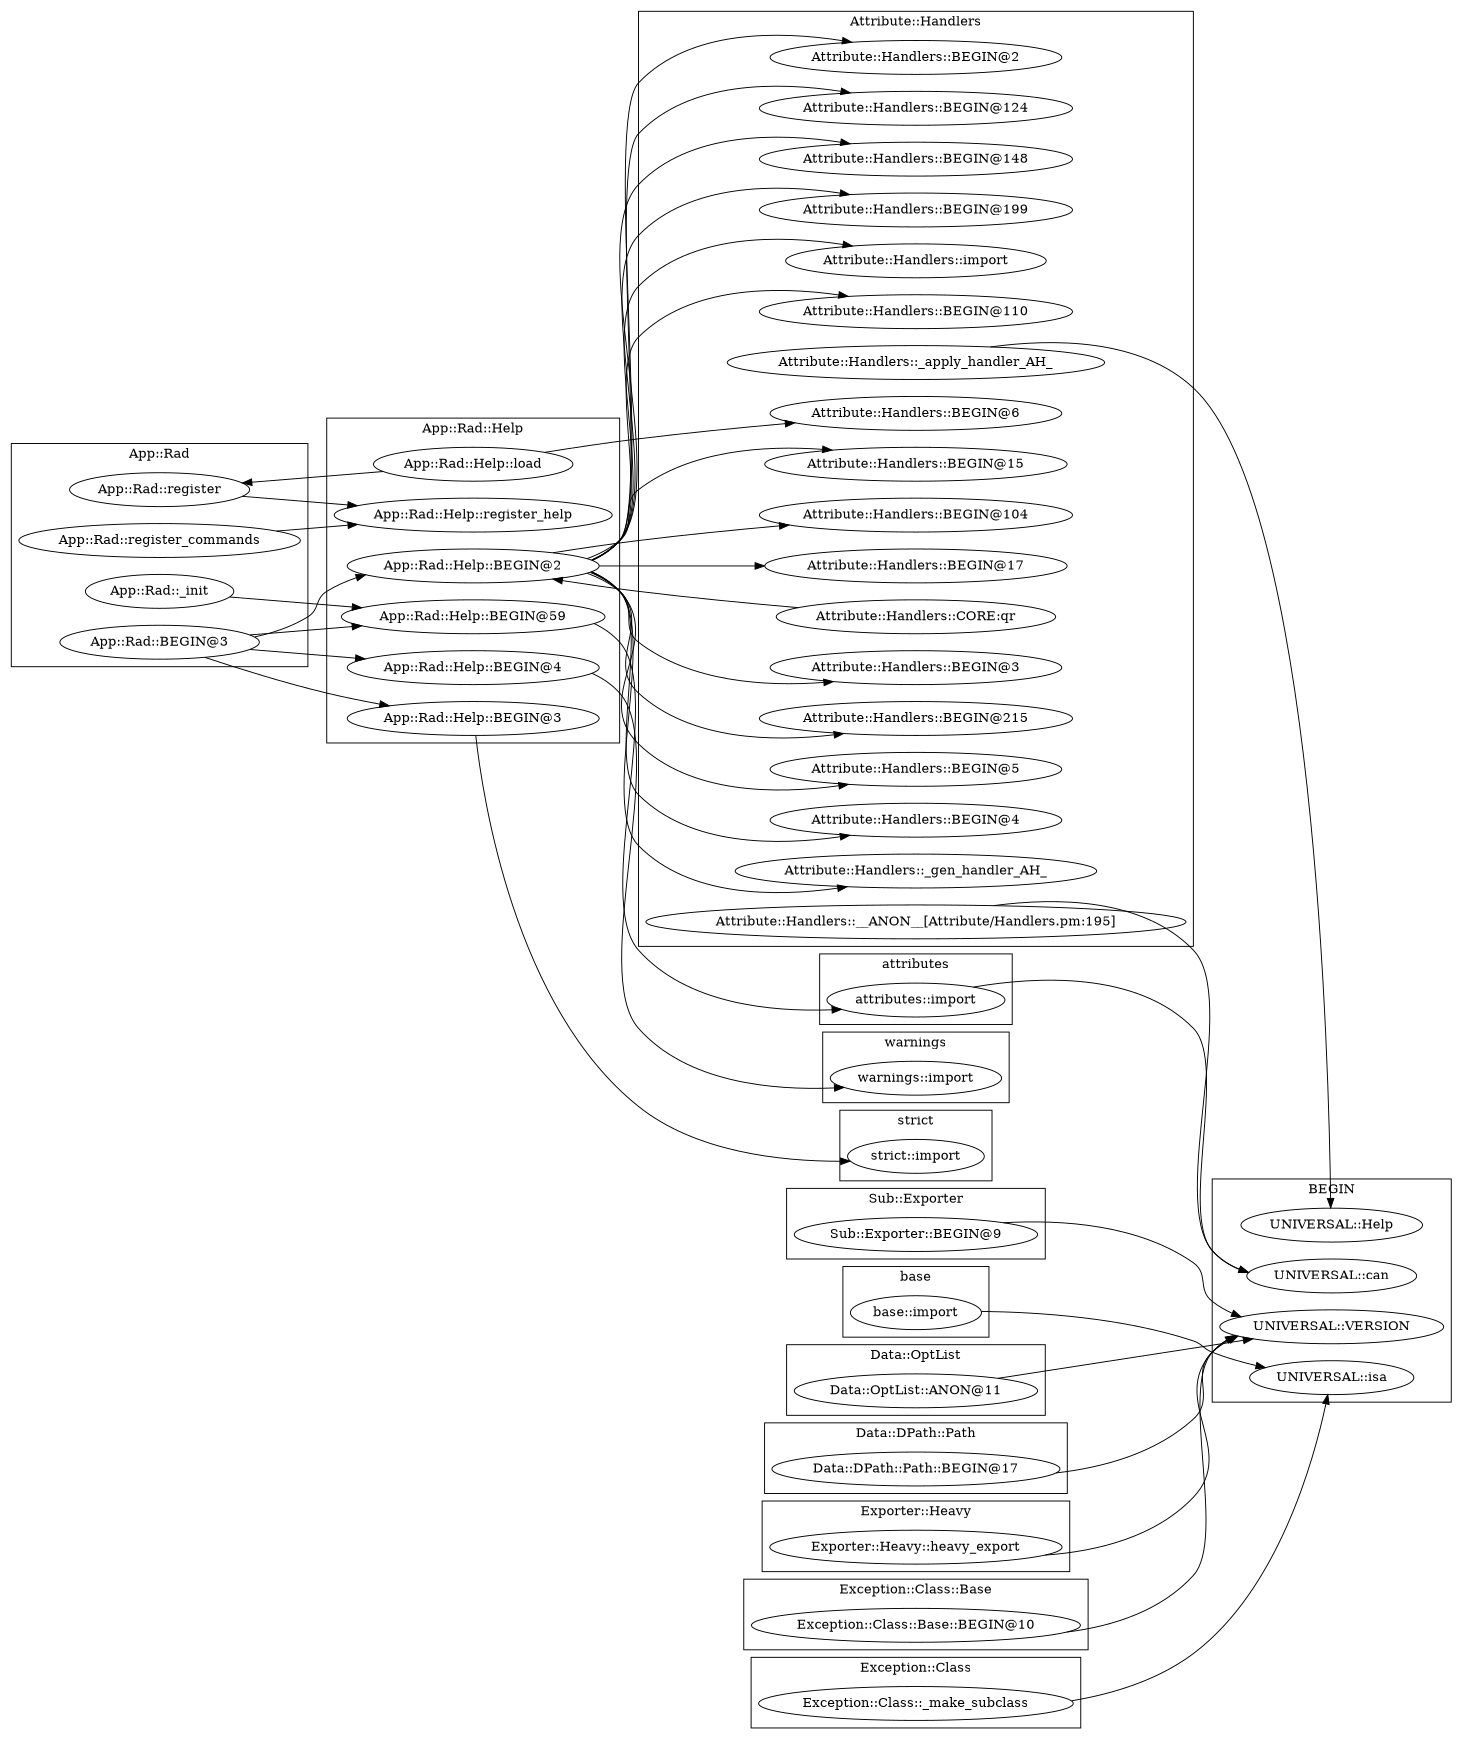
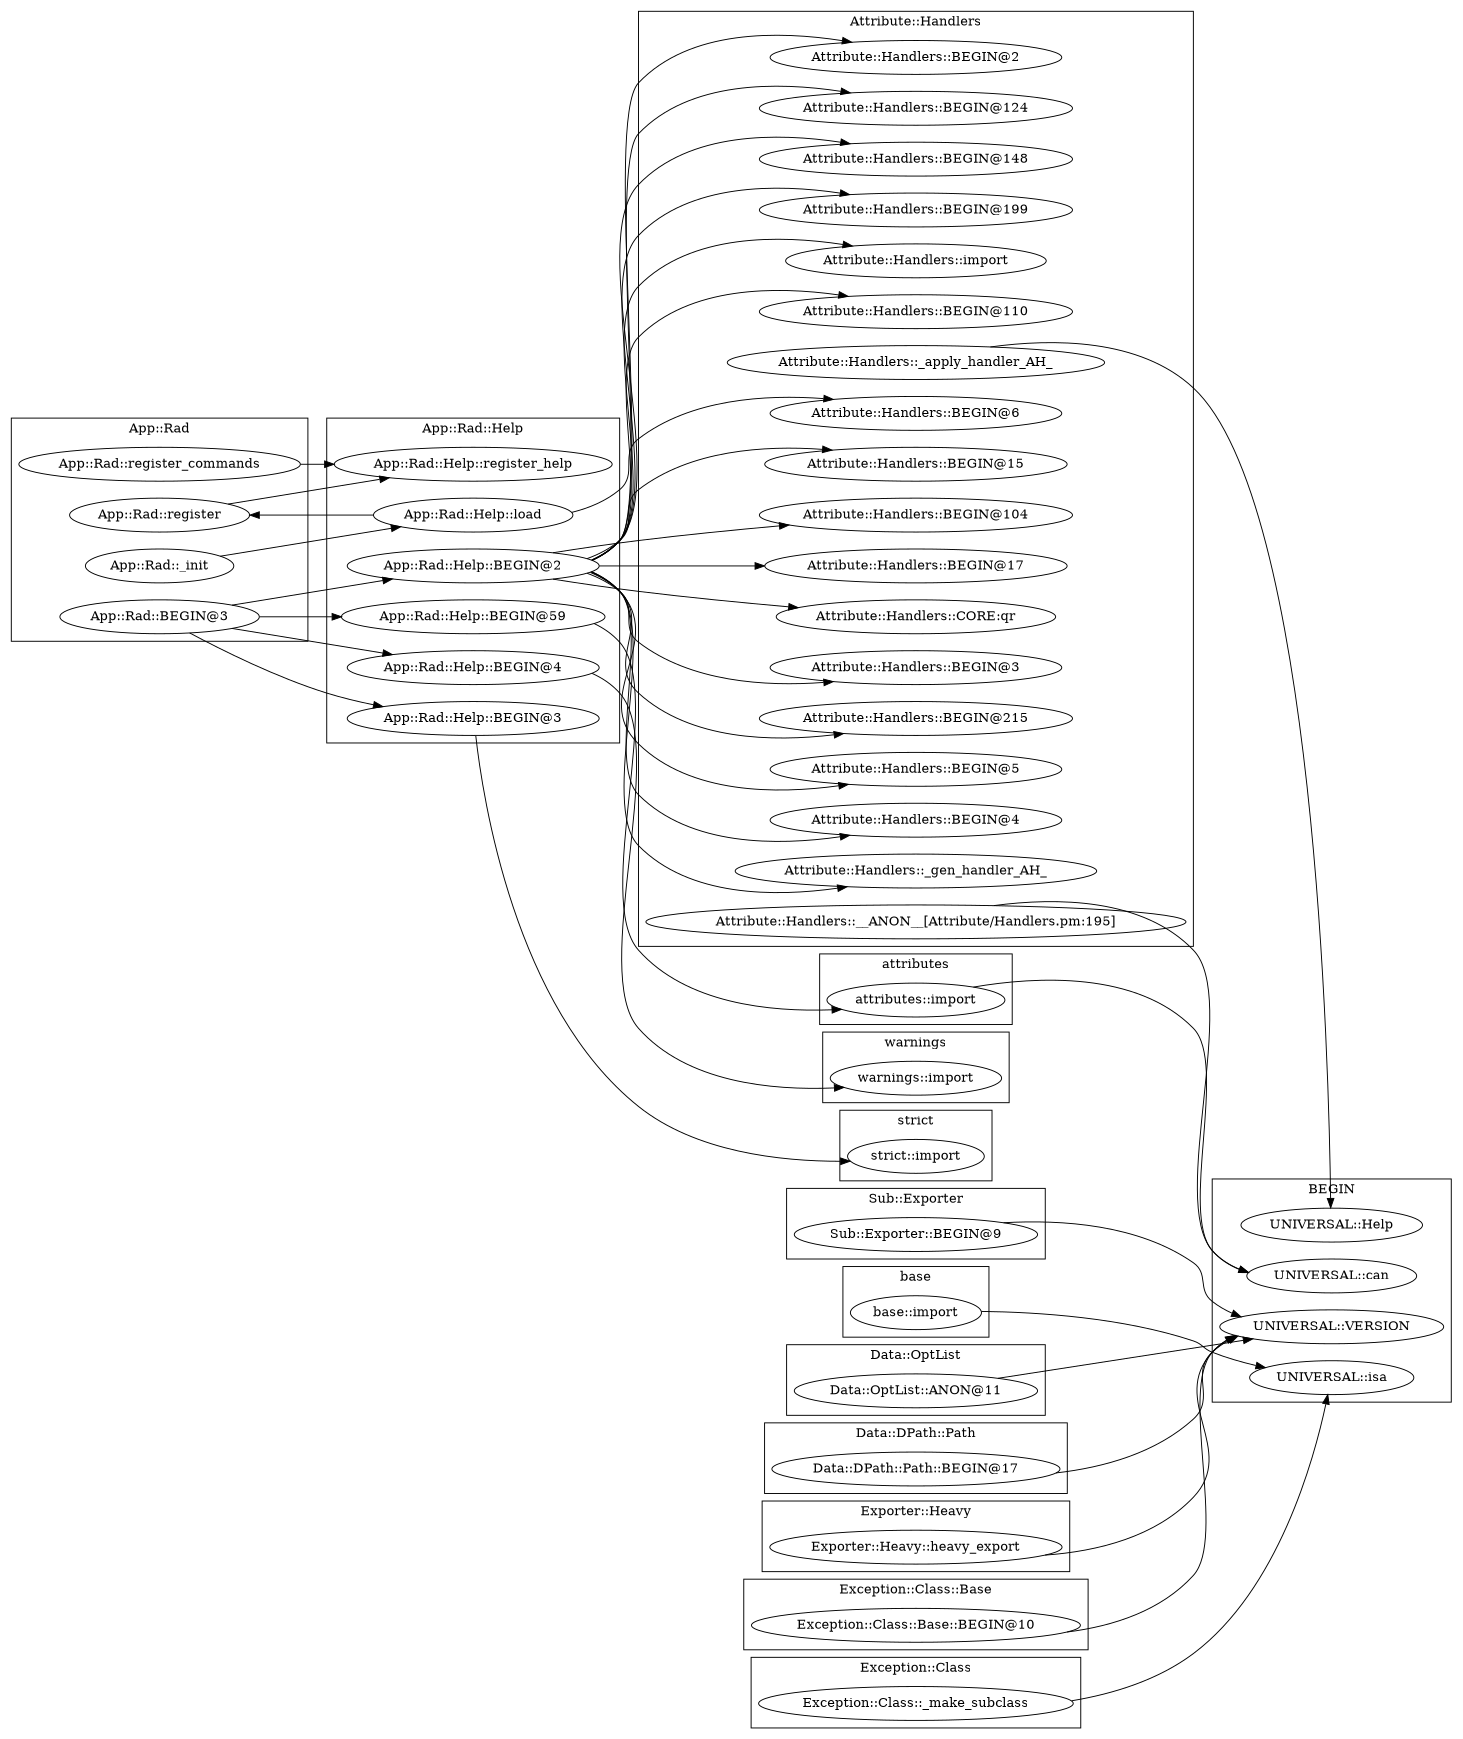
edge "Attribute::Handlers::CORE:qr" -> "App::Rad::Help::BEGIN@2": reversed
edge "App::Rad::_init" -> "App::Rad::Help::BEGIN@59": now "App::Rad::_init" -> "App::Rad::Help::load"
